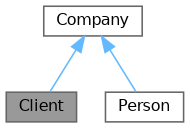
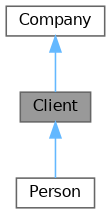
edge "Person" -> "Company": now "Person" -> "Client"
